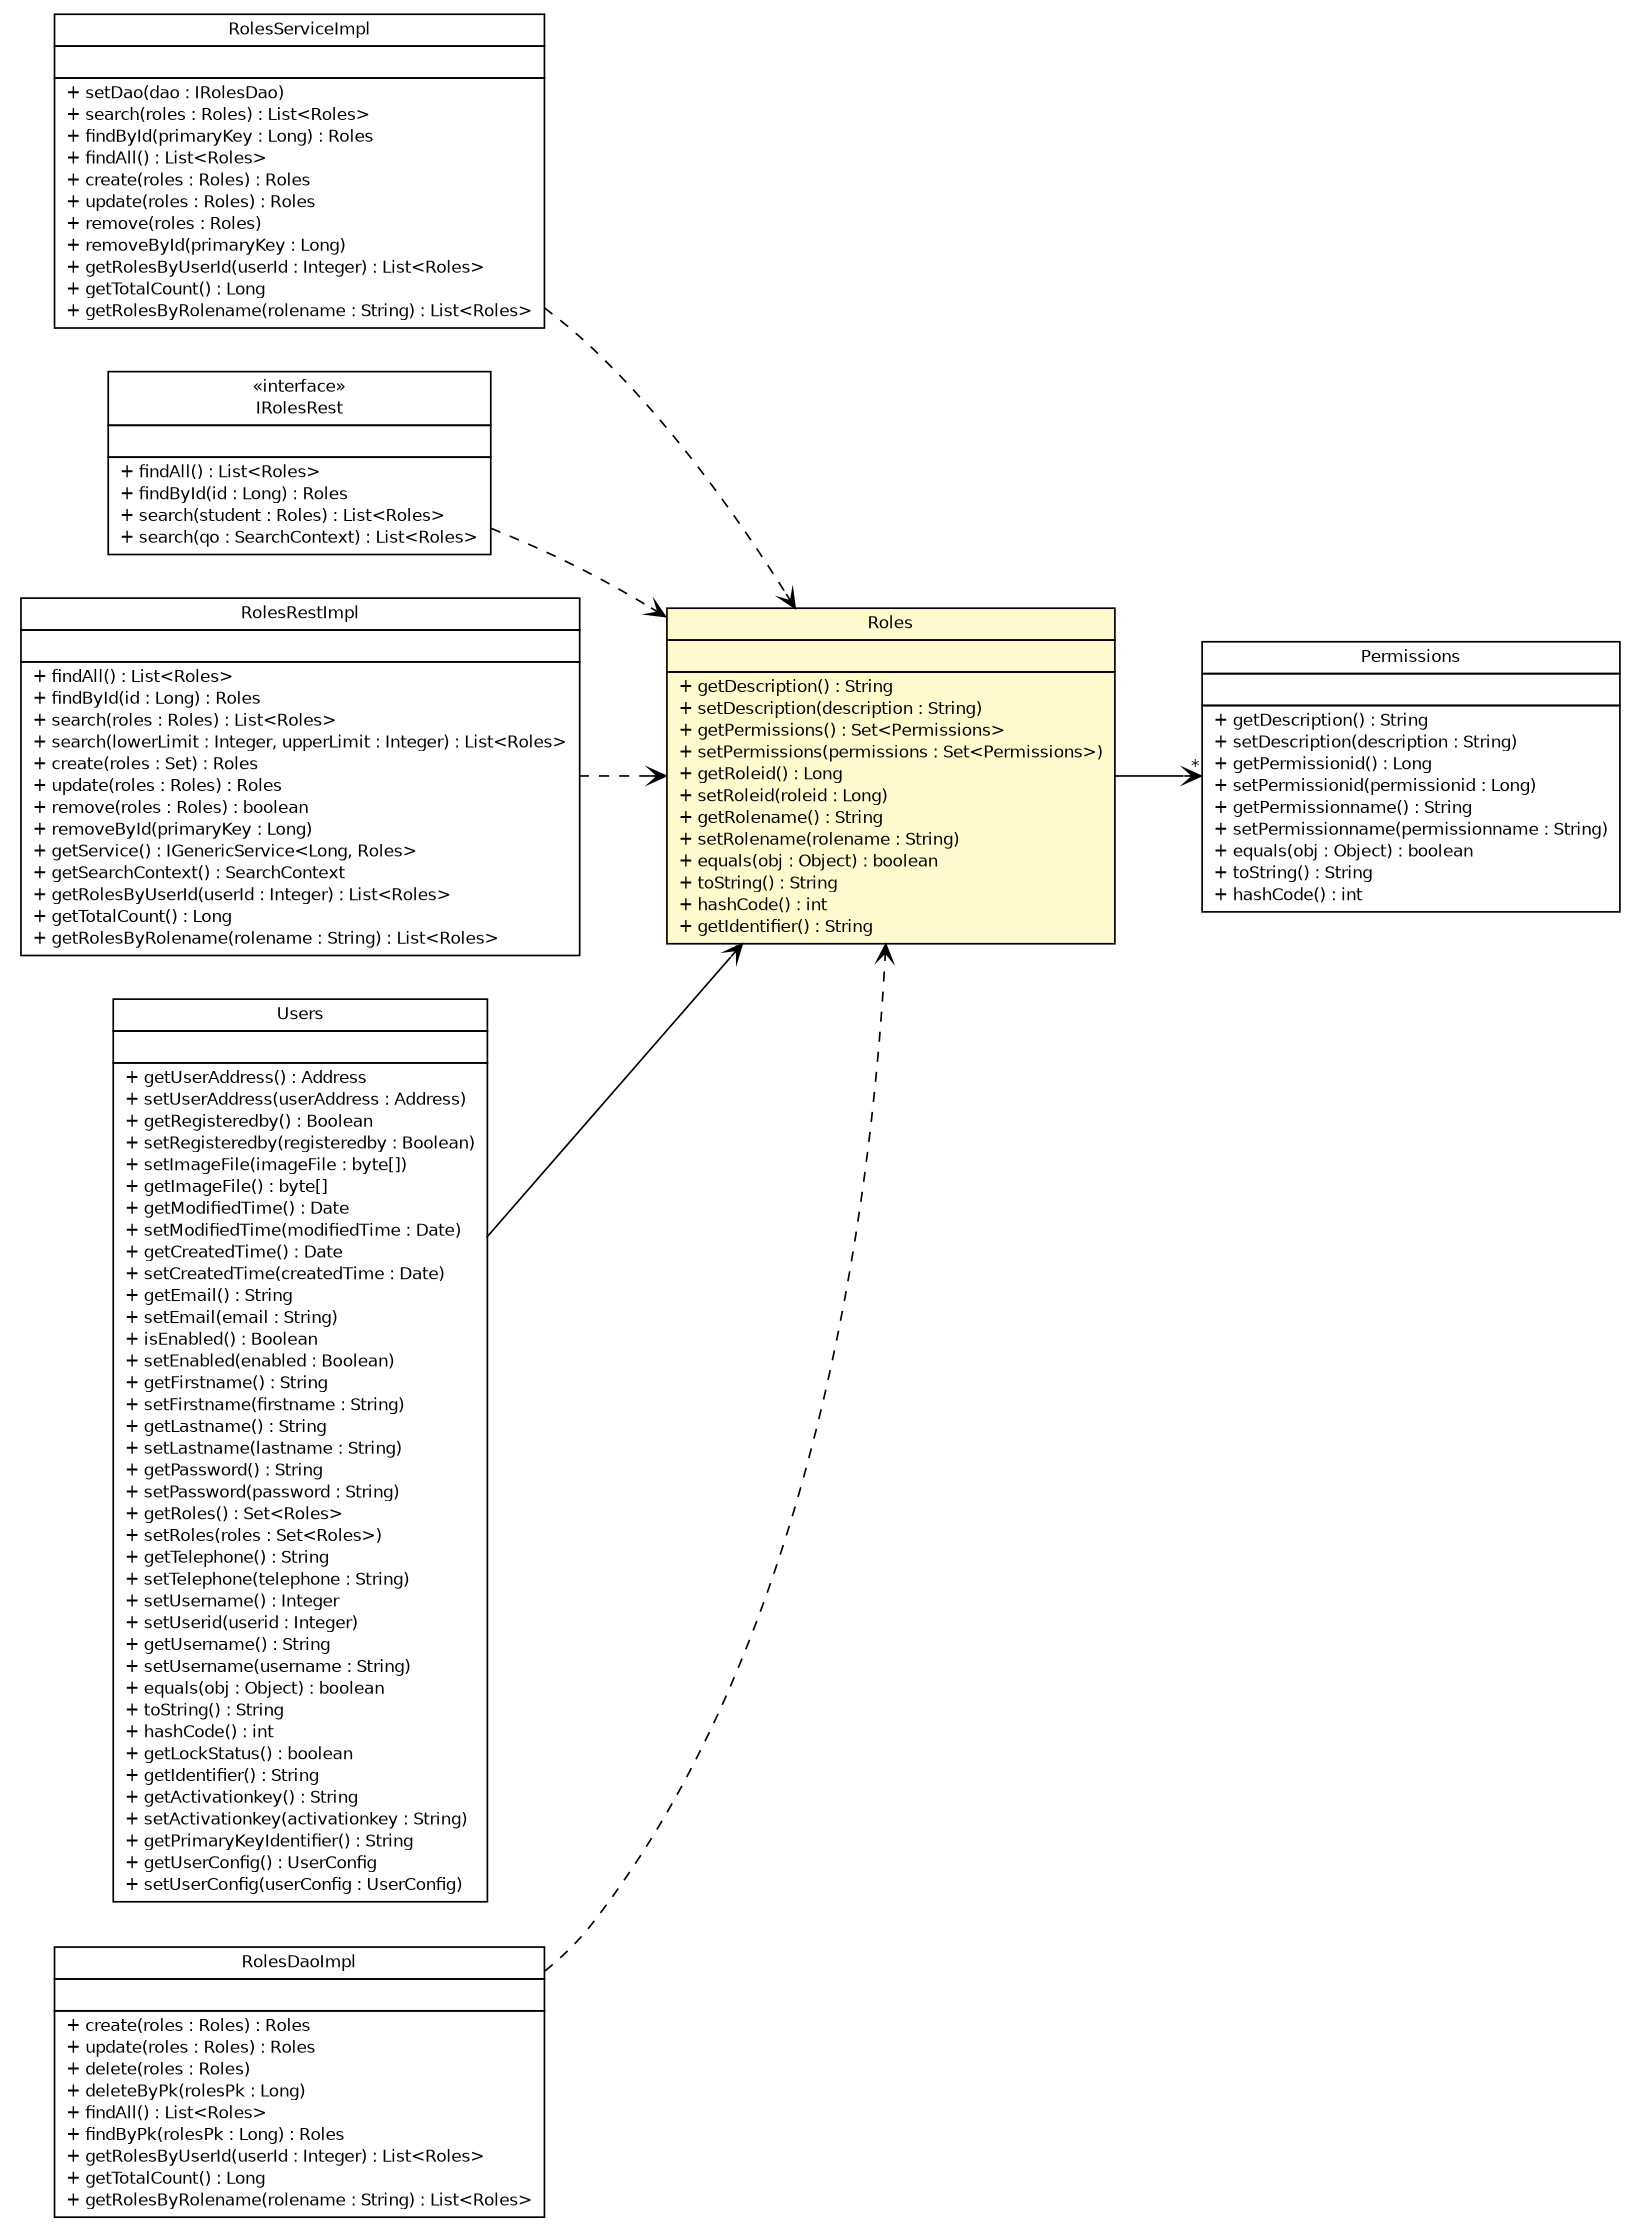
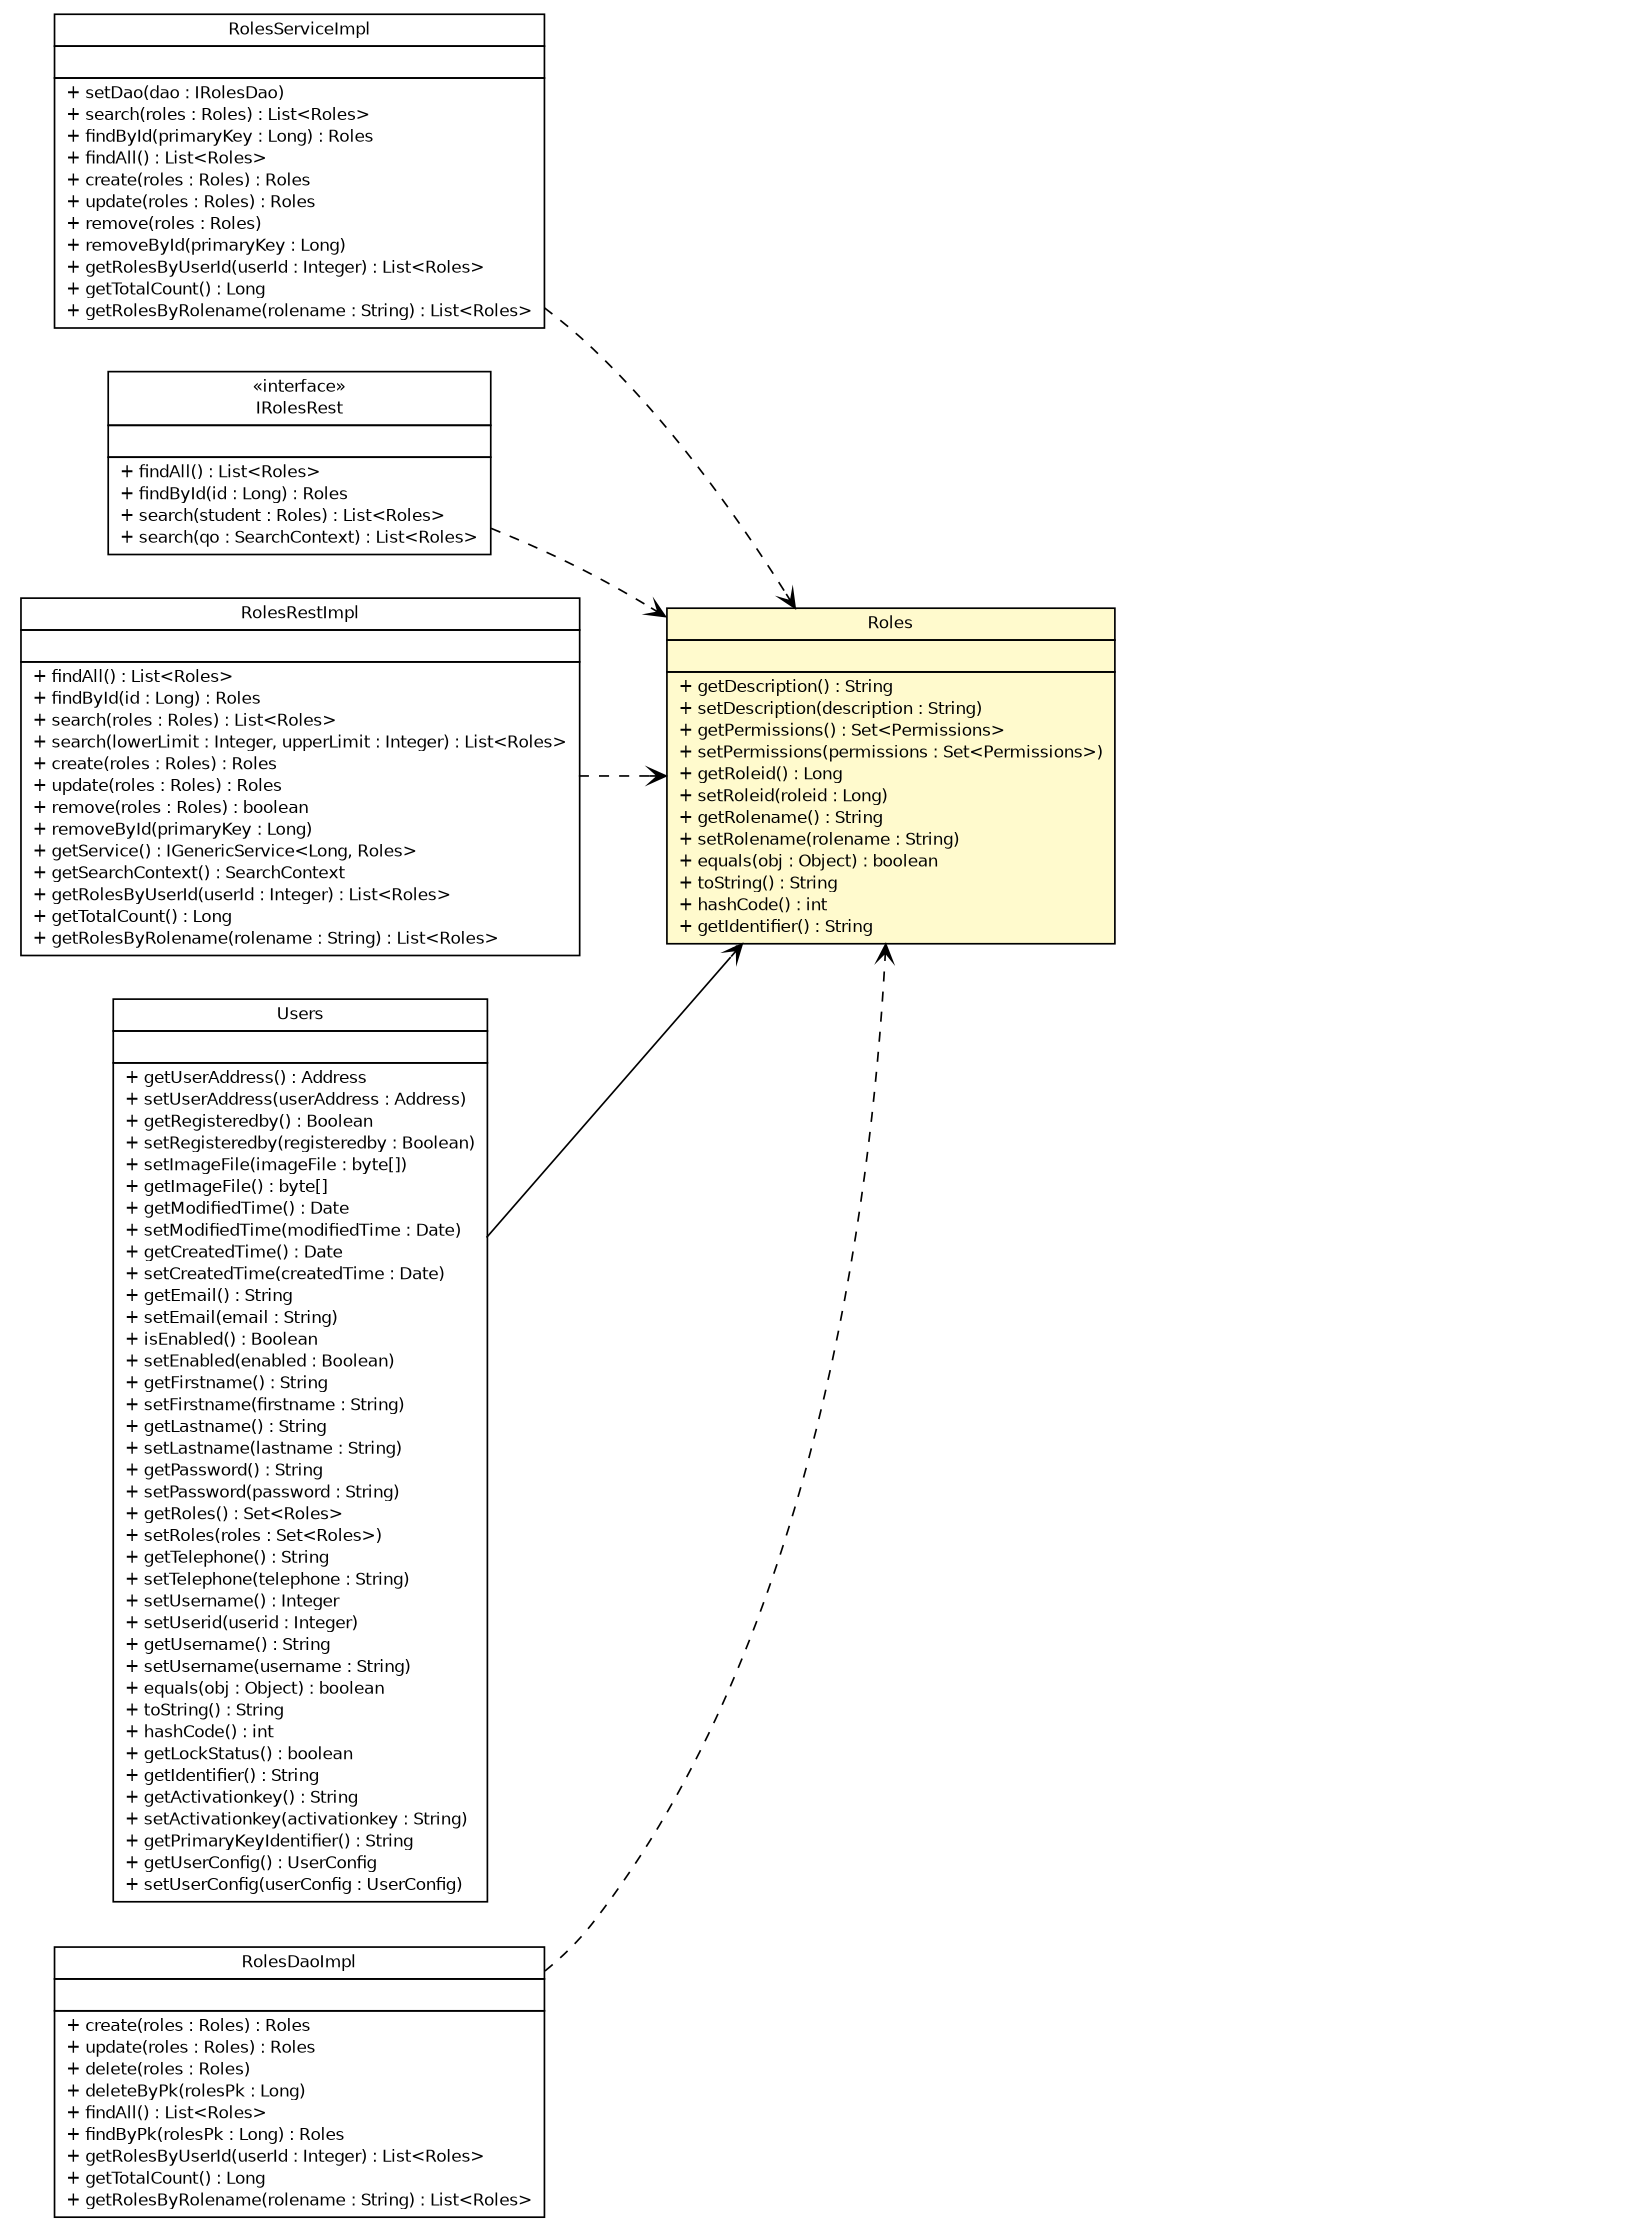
node "RolesRestImpl": text "+ create(roles : Set) : Roles" -> "+ create(roles : Roles) : Roles"
node "Permissions": removed
